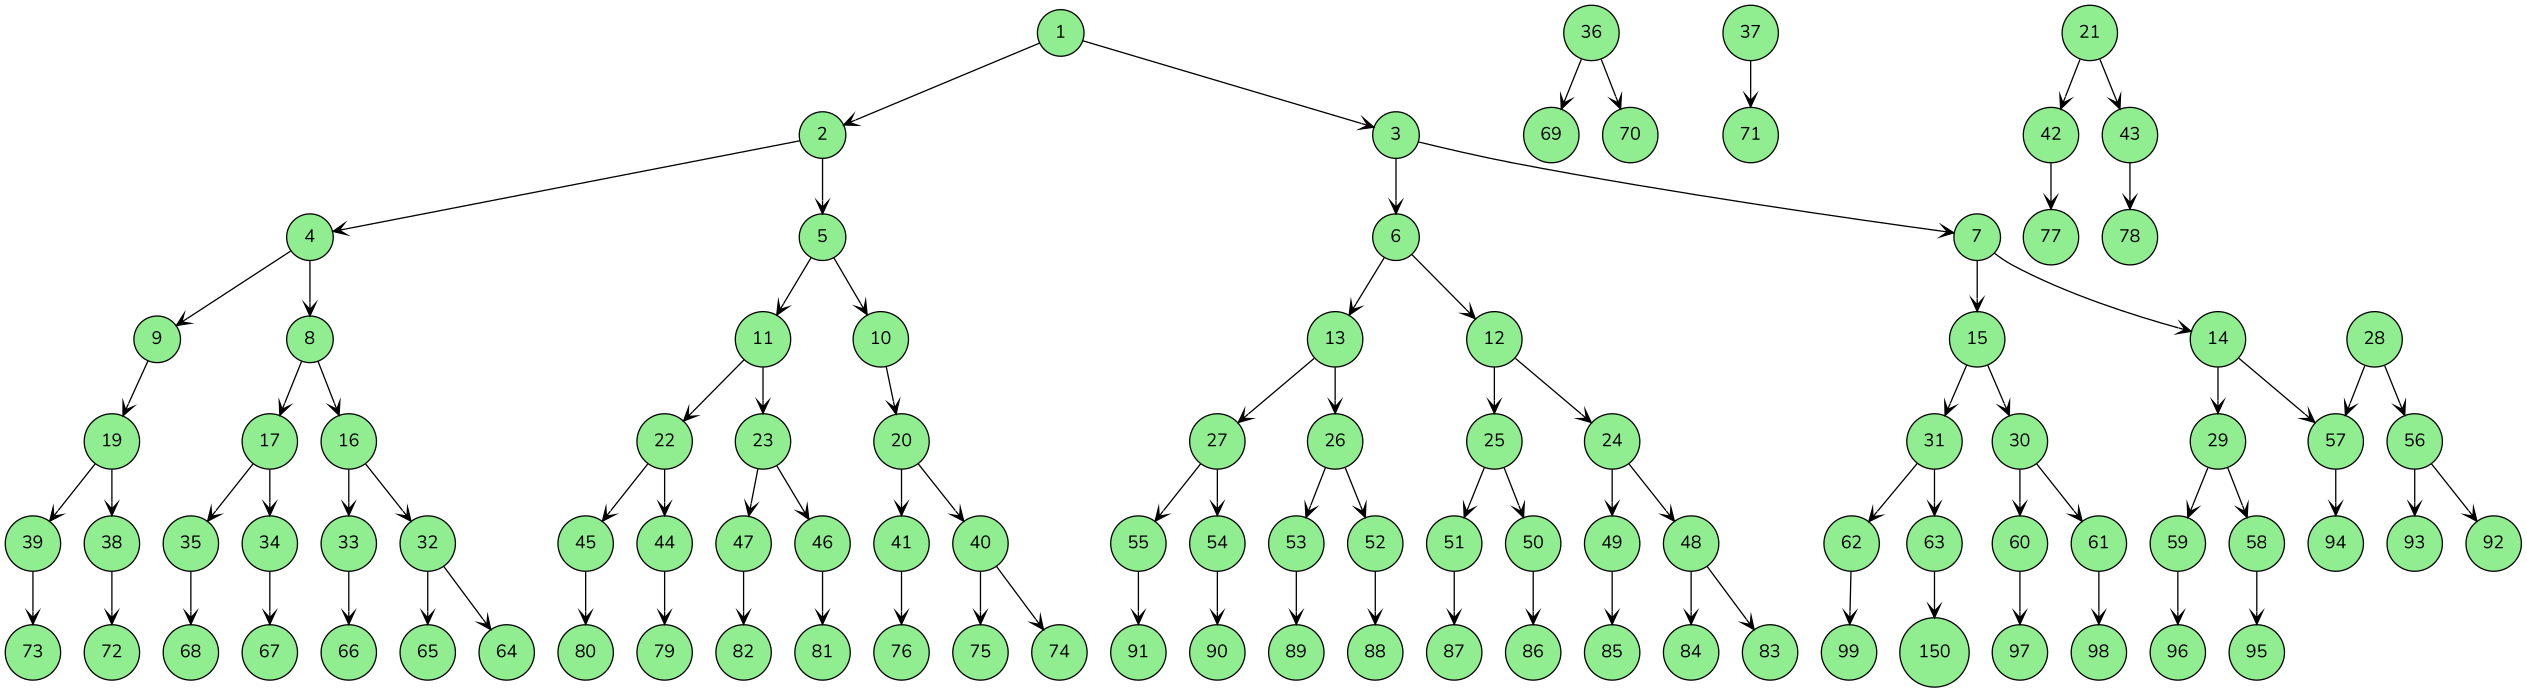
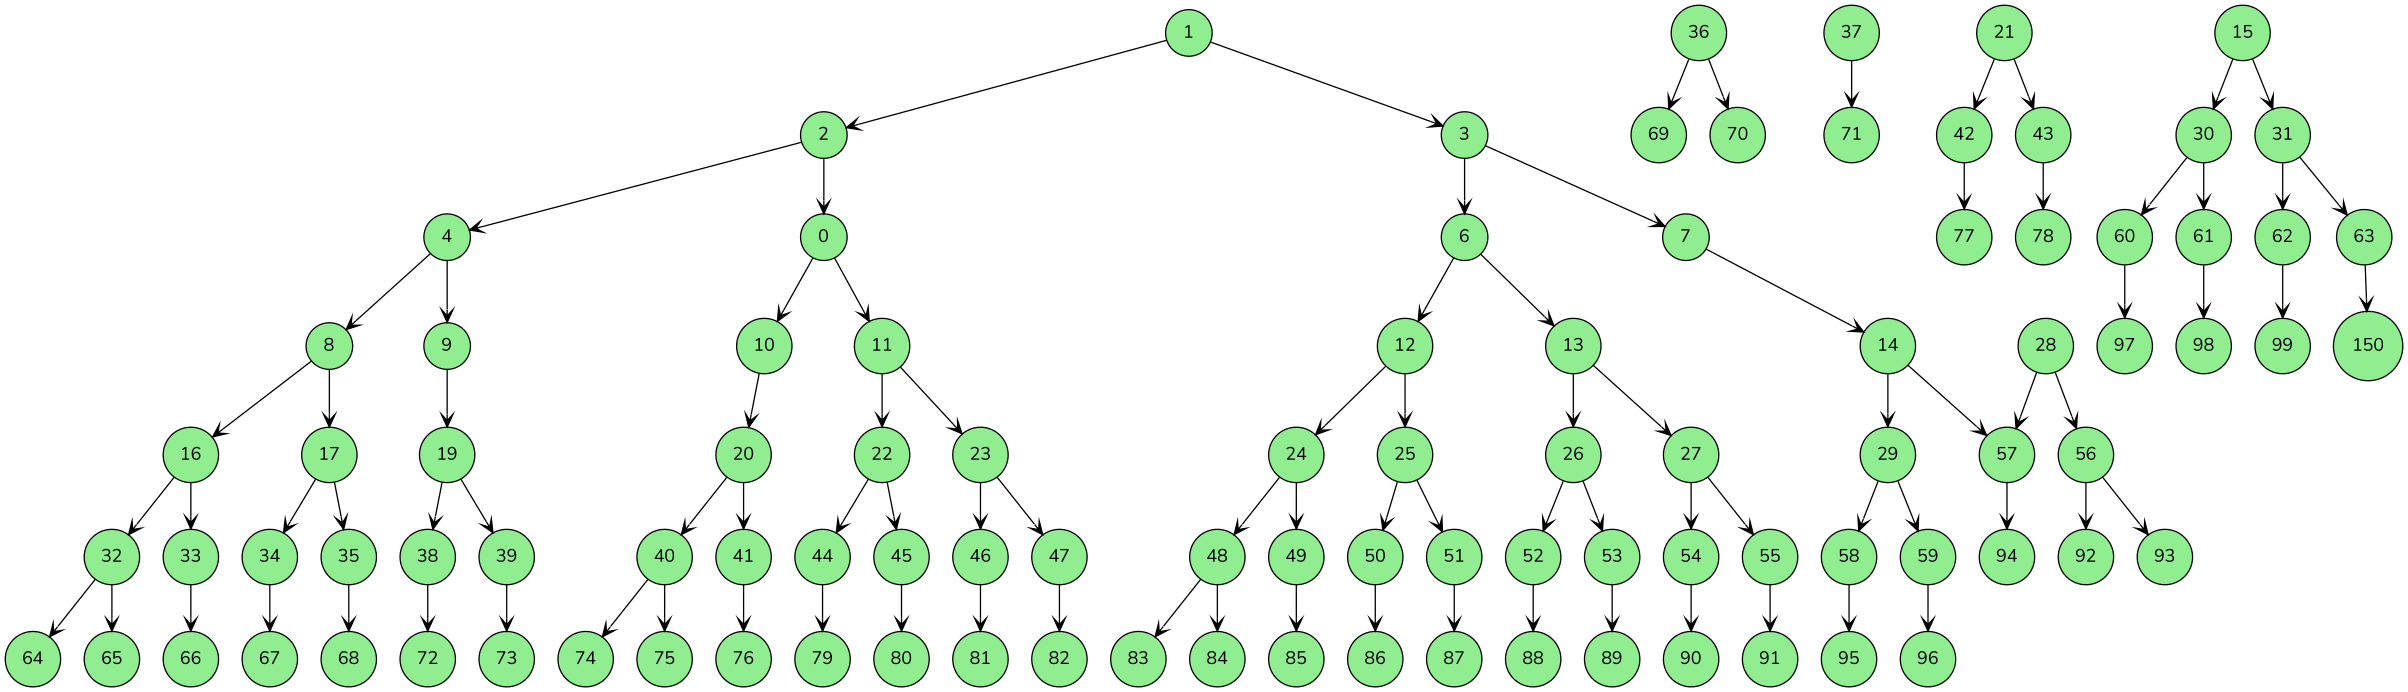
node "5": label "5" -> "0"
edge "7" -> "15": removed
